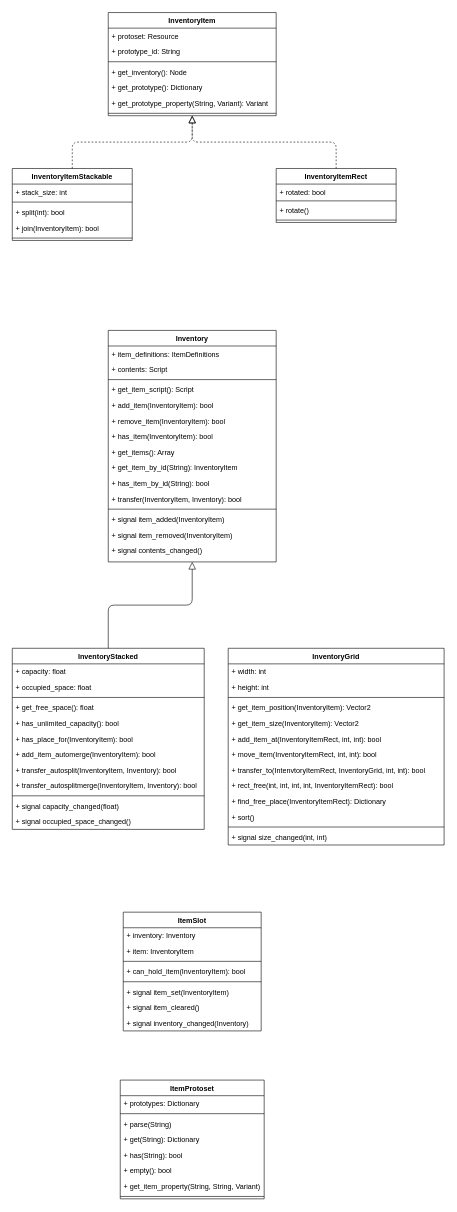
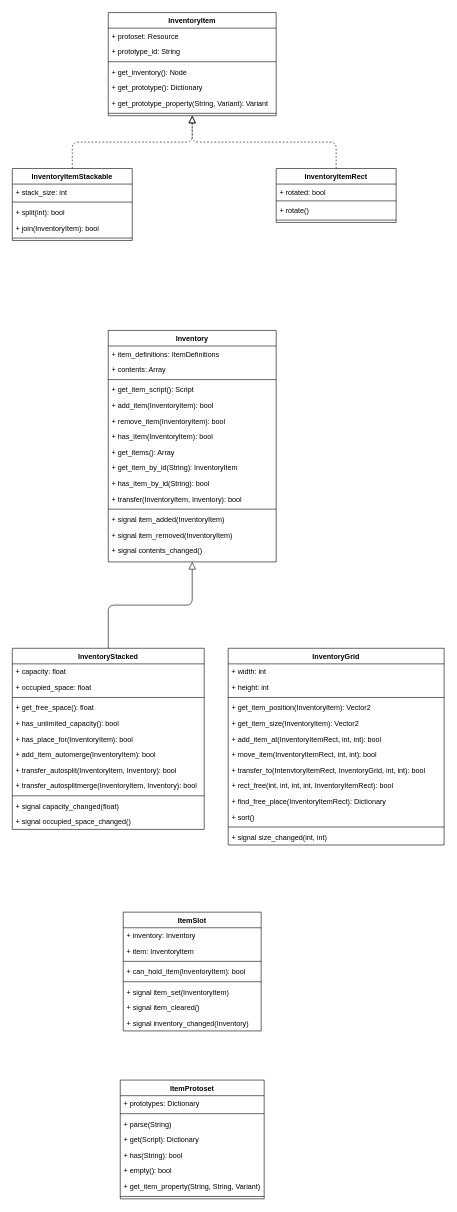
node "+ contents: Script": label "+ contents: Script" -> "+ contents: Array"
node "+ get(String): Dictionary": label "+ get(String): Dictionary" -> "+ get(Script): Dictionary"
